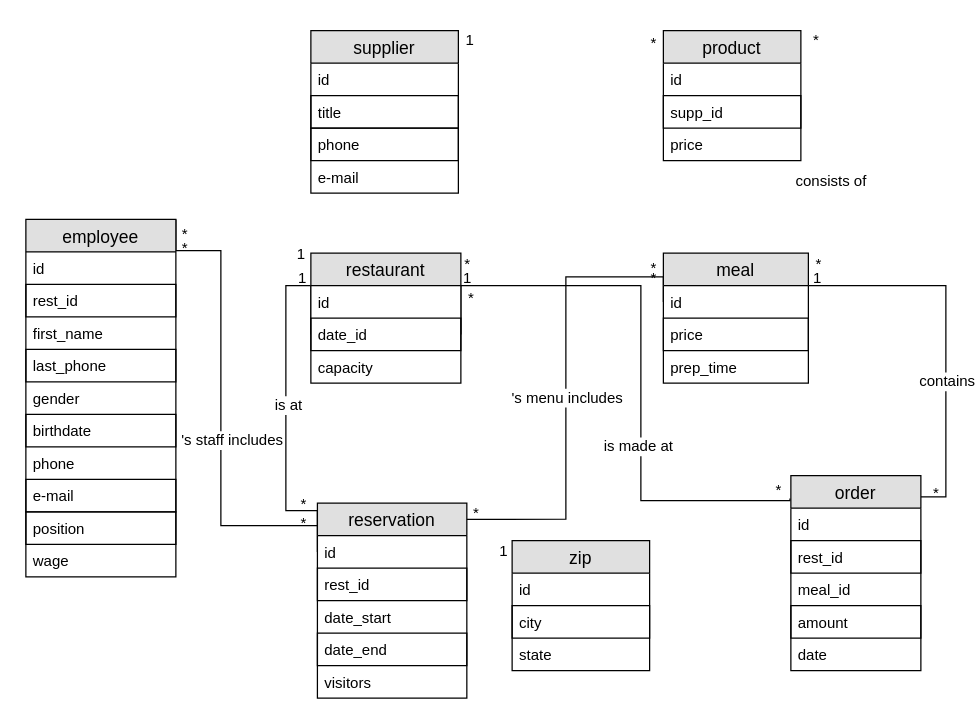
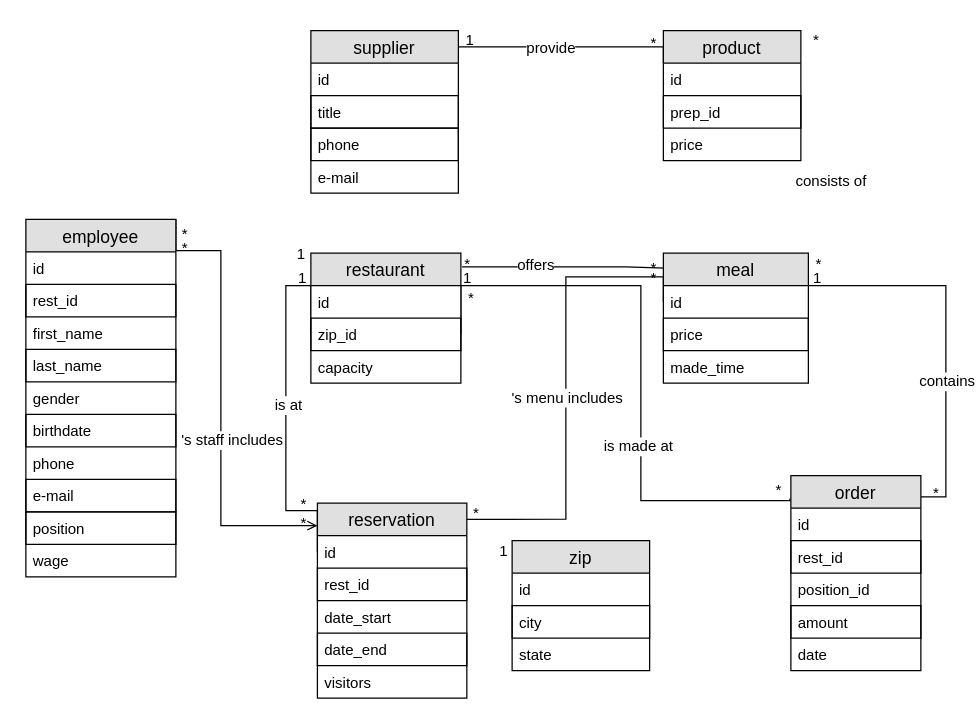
edge "product" -- "supplier": added, label "provide"
node "supp_id": label "supp_id" -> "prep_id"
edge "restaurant" -- "meal": added, label "offers"
node "date_id": label "date_id" -> "zip_id"
node "last_phone": label "last_phone" -> "last_name"
node "prep_time": label "prep_time" -> "made_time"
edge "employee" -- "reservation": arrowhead none -> open
node "meal_id": label "meal_id" -> "position_id"
